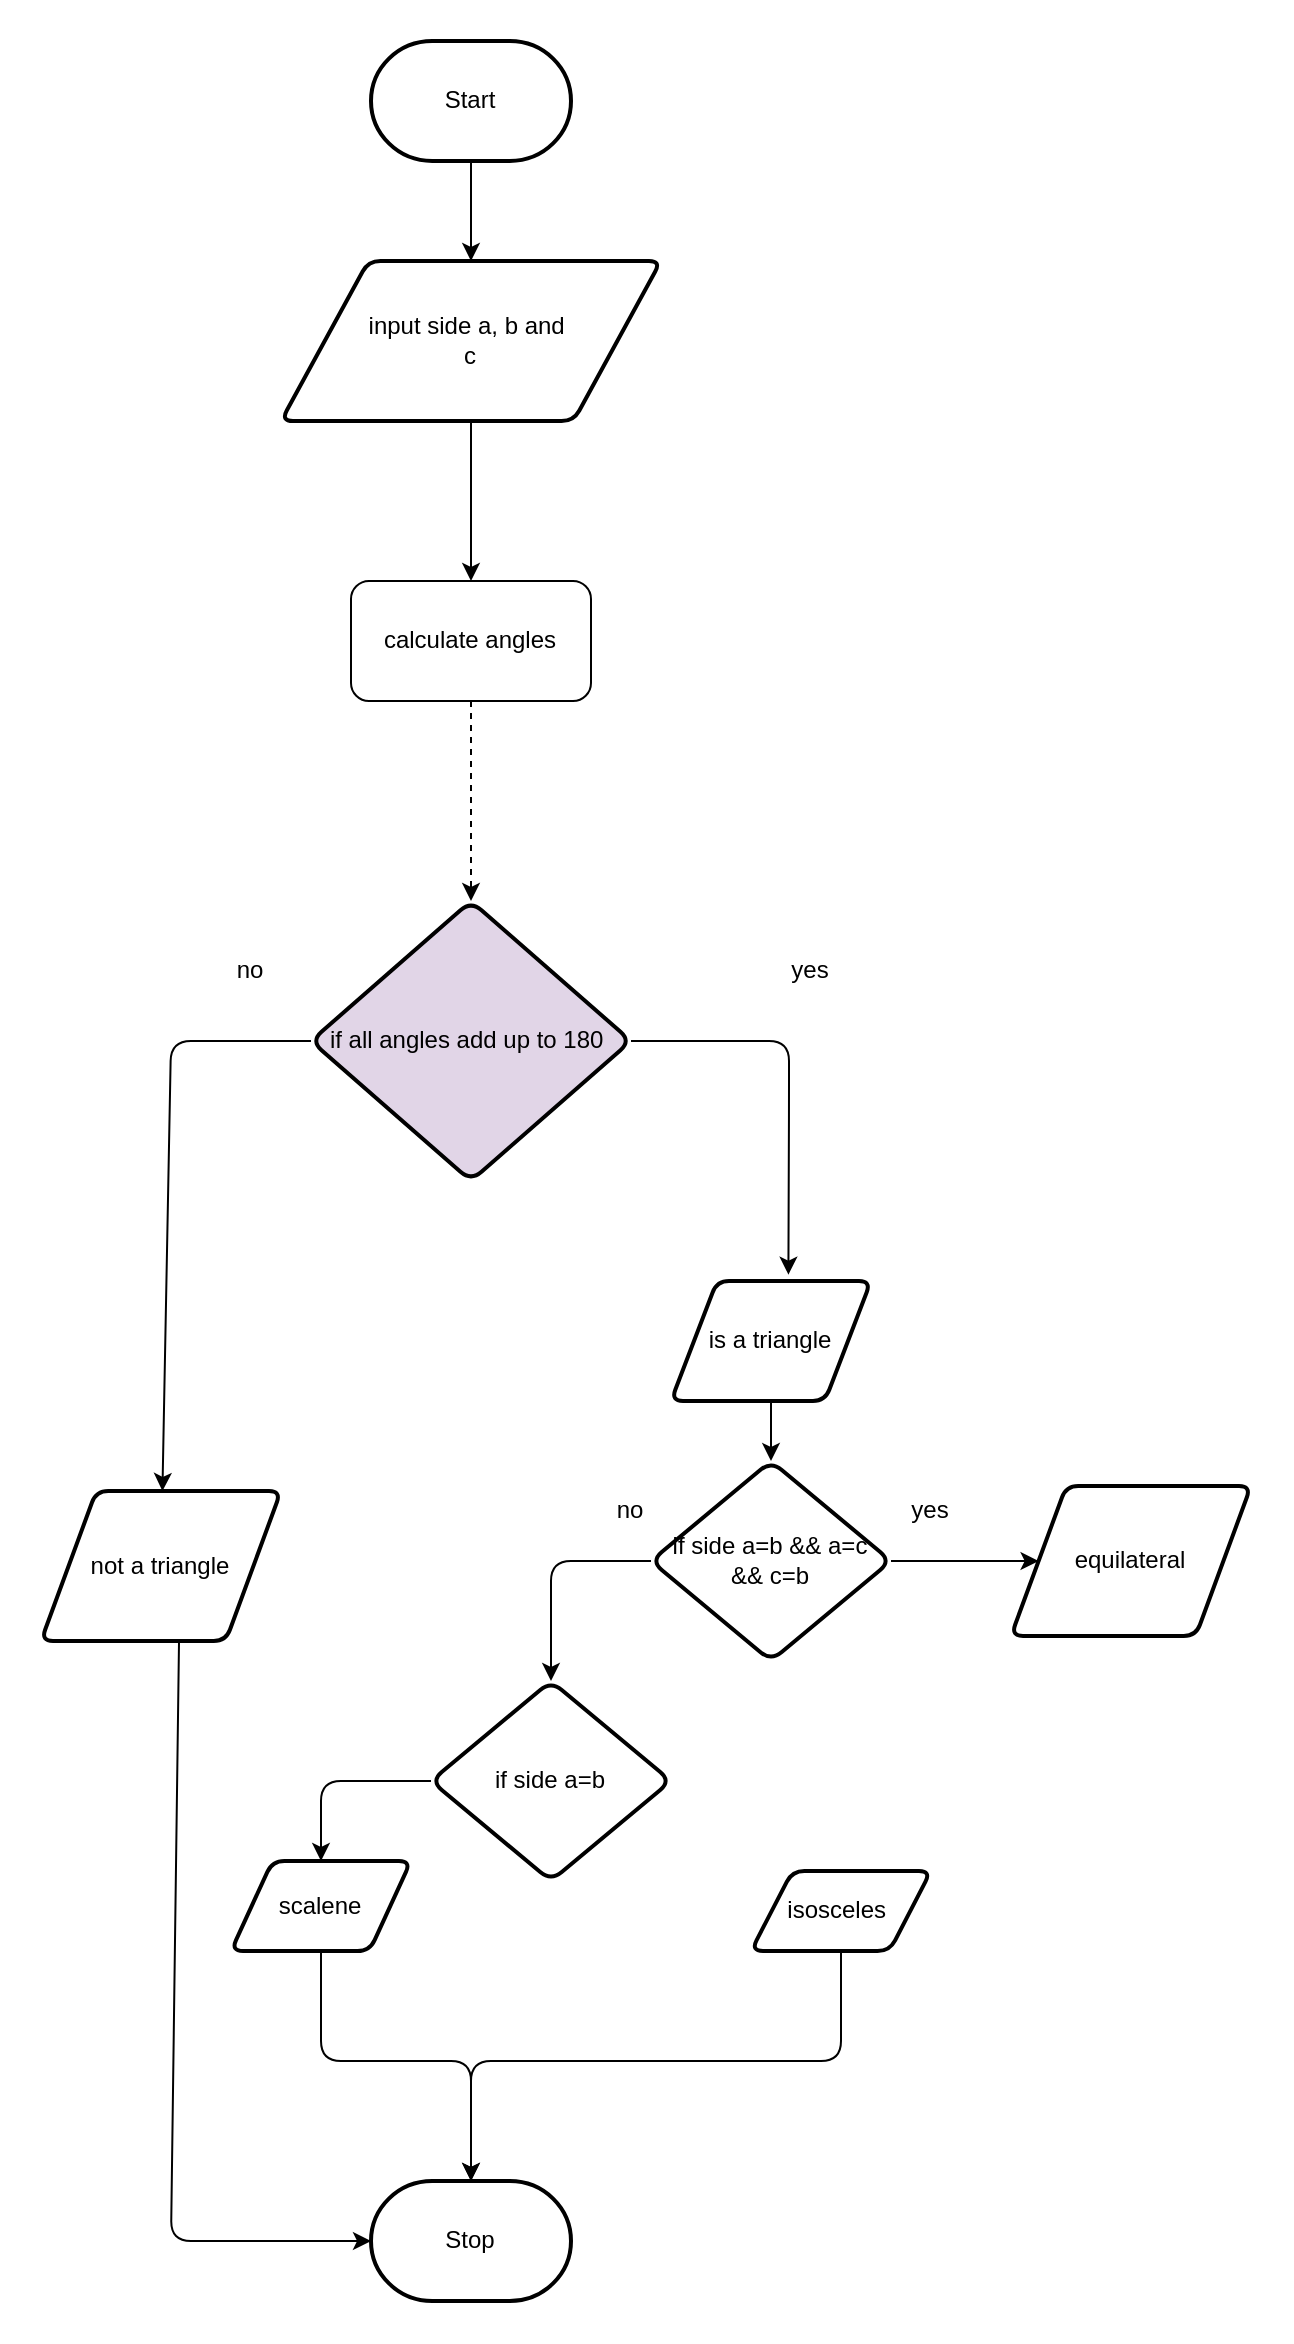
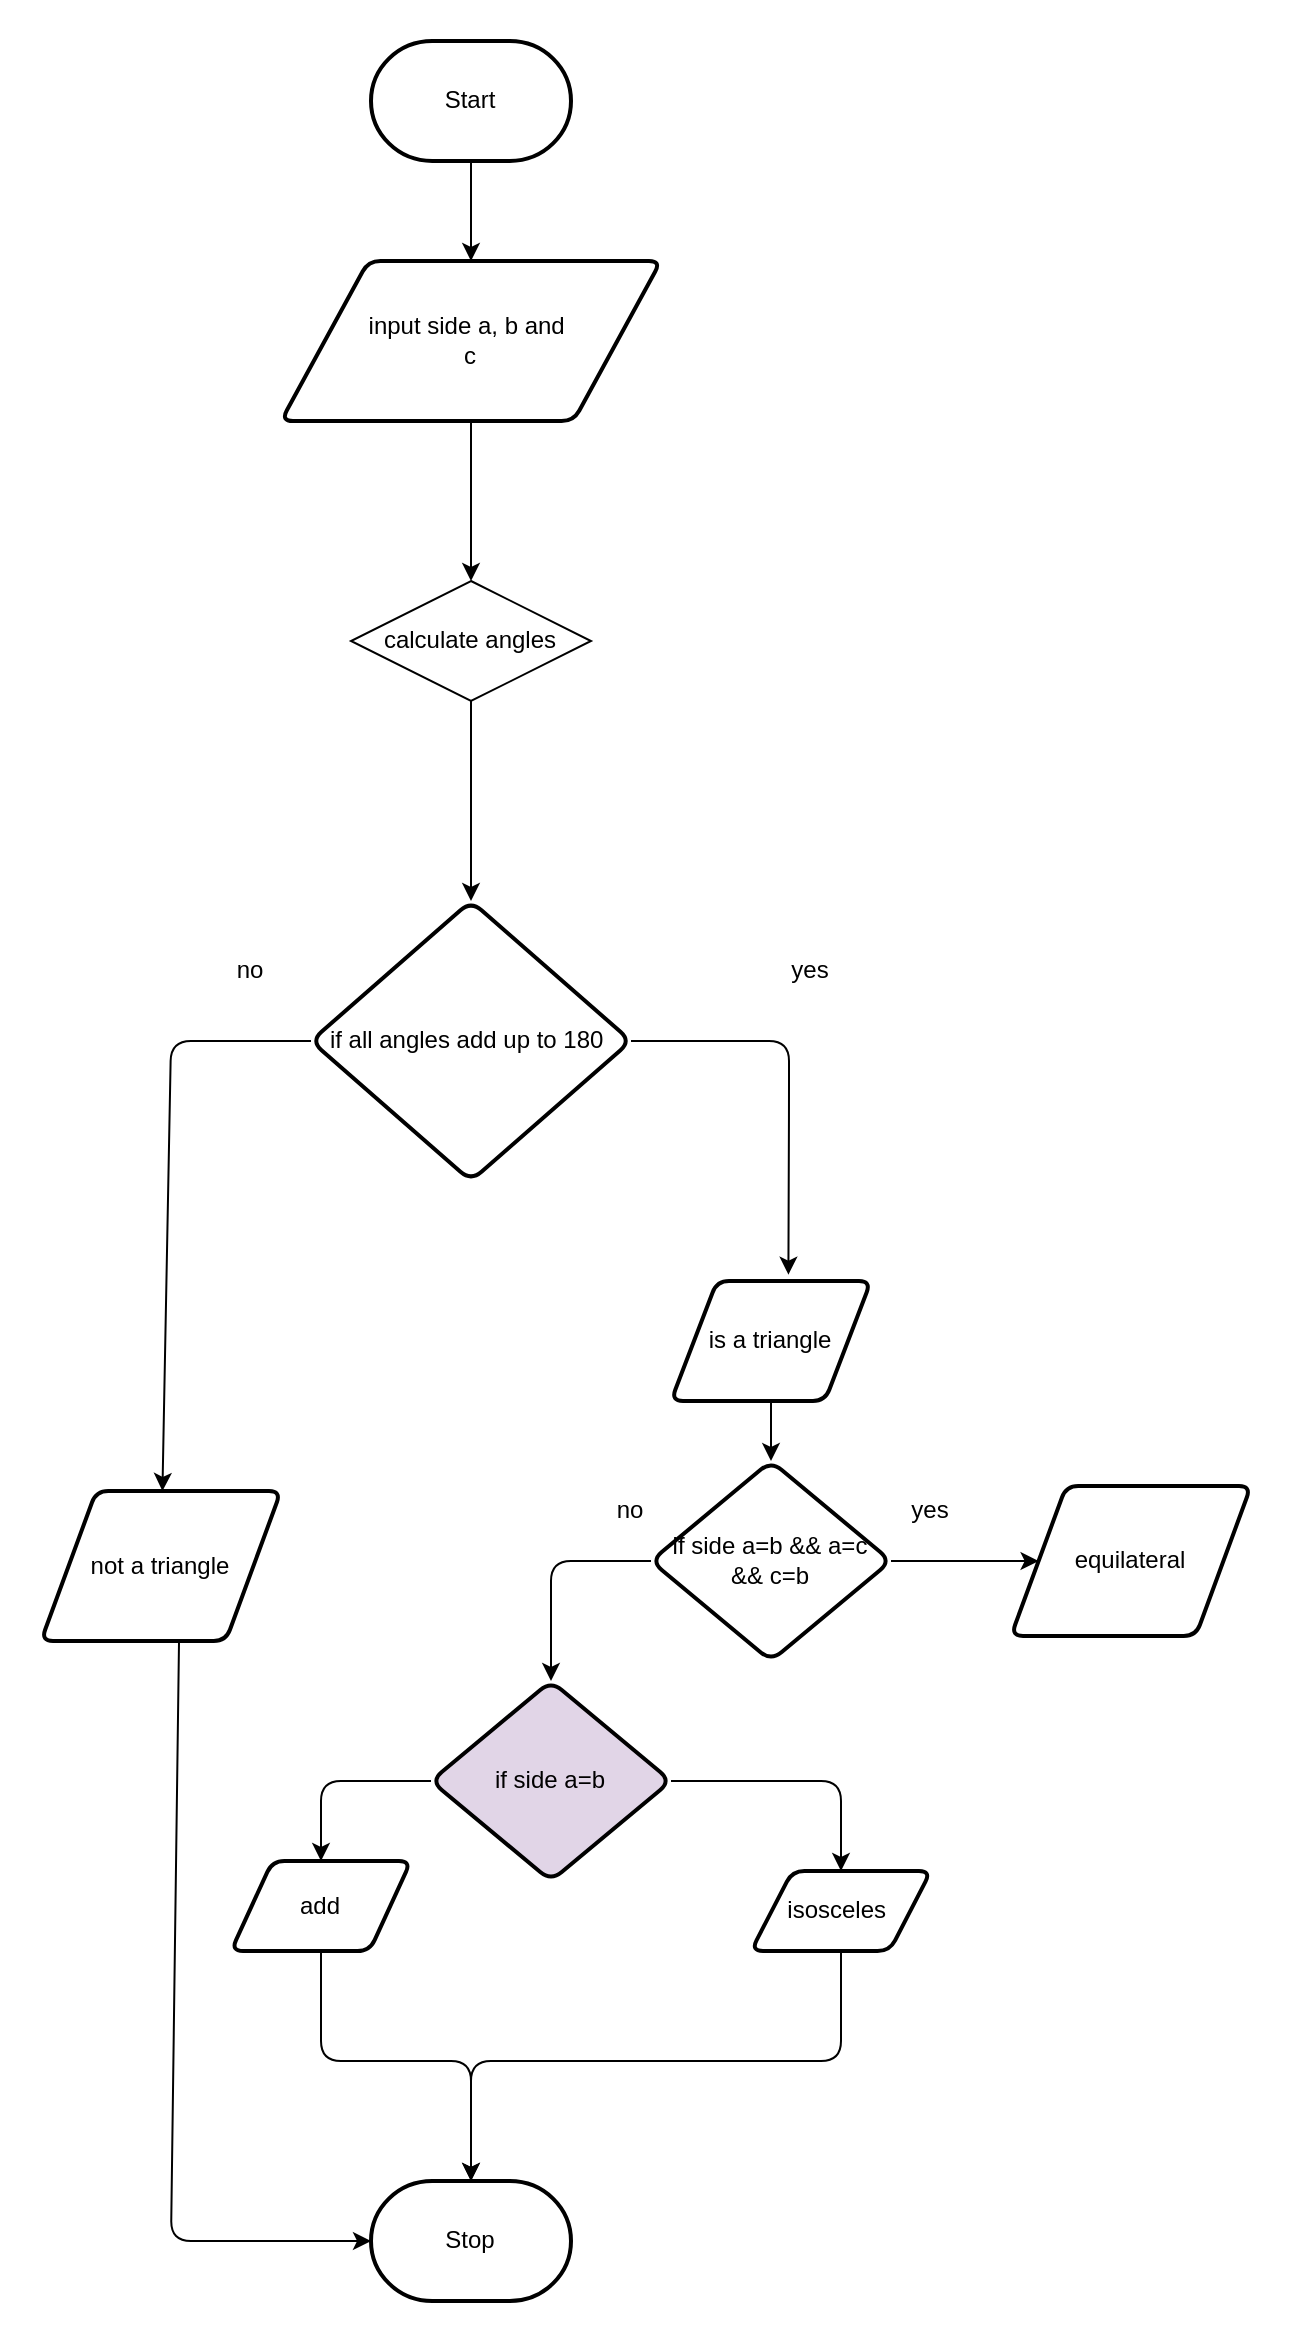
node "calculate angles": shape rounded rectangle -> diamond
edge "calculate angles" -> "if all angles add up to 180": style dashed -> solid
node "if all angles add up to 180": fillcolor #e1d5e7 -> #ffffff
node "if side a=b": fillcolor #ffffff -> #e1d5e7
edge "if side a=b" -> "isosceles": added
node "scalene": label "scalene" -> "add"
